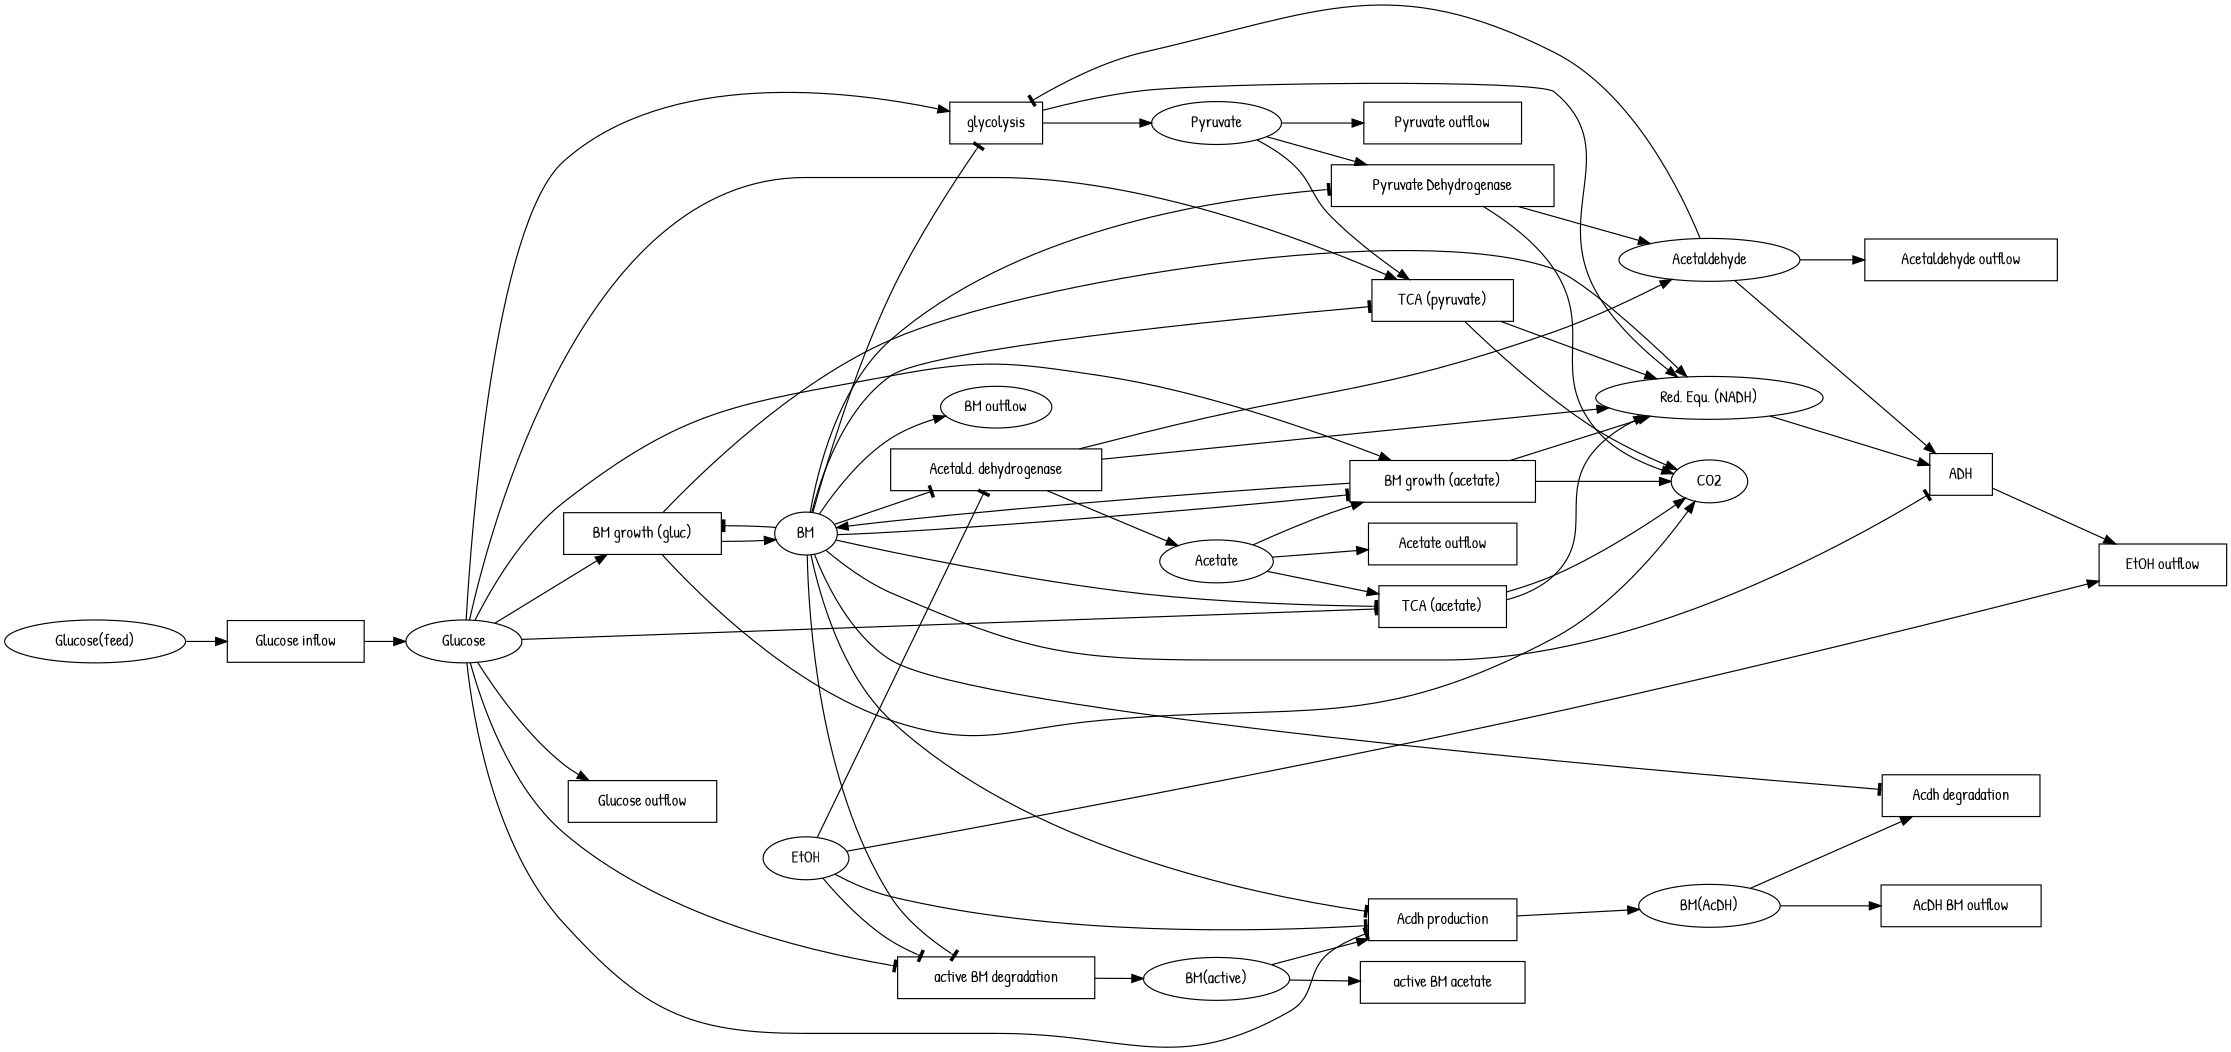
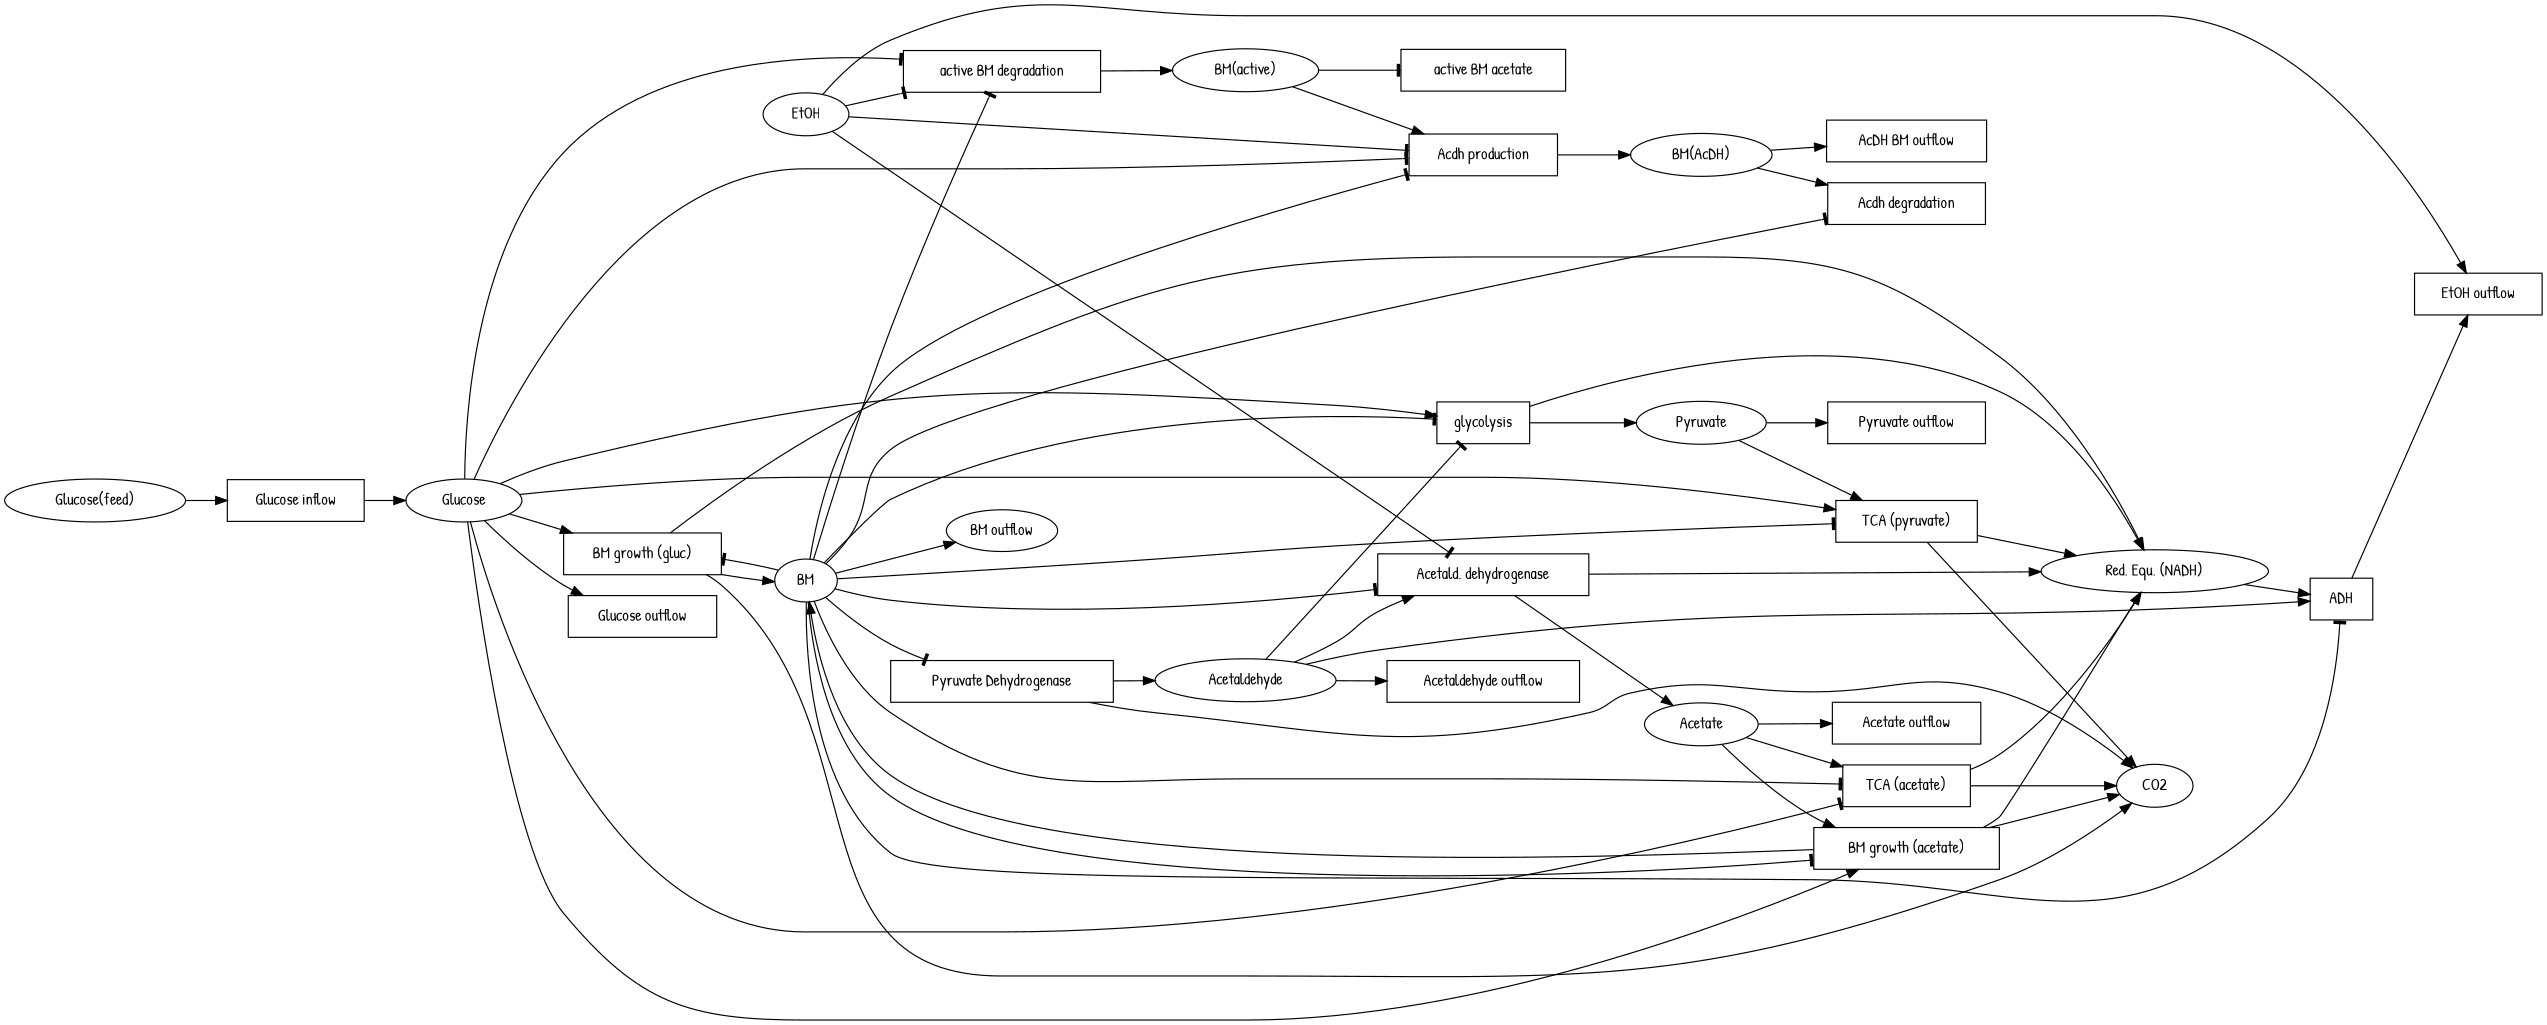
edge "Pyruvate" -> "Pyruvate Dehydrogenase": removed
edge "Acetald. dehydrogenase" -> "Acetaldehyde": reversed
edge "BM(active)" -> "active BM acetate": arrowhead normal -> tee
